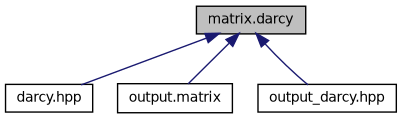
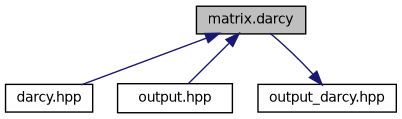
edge "output_darcy.hpp" -> "matrix.darcy": reversed
node "output.matrix": label "output.matrix" -> "output.hpp"
